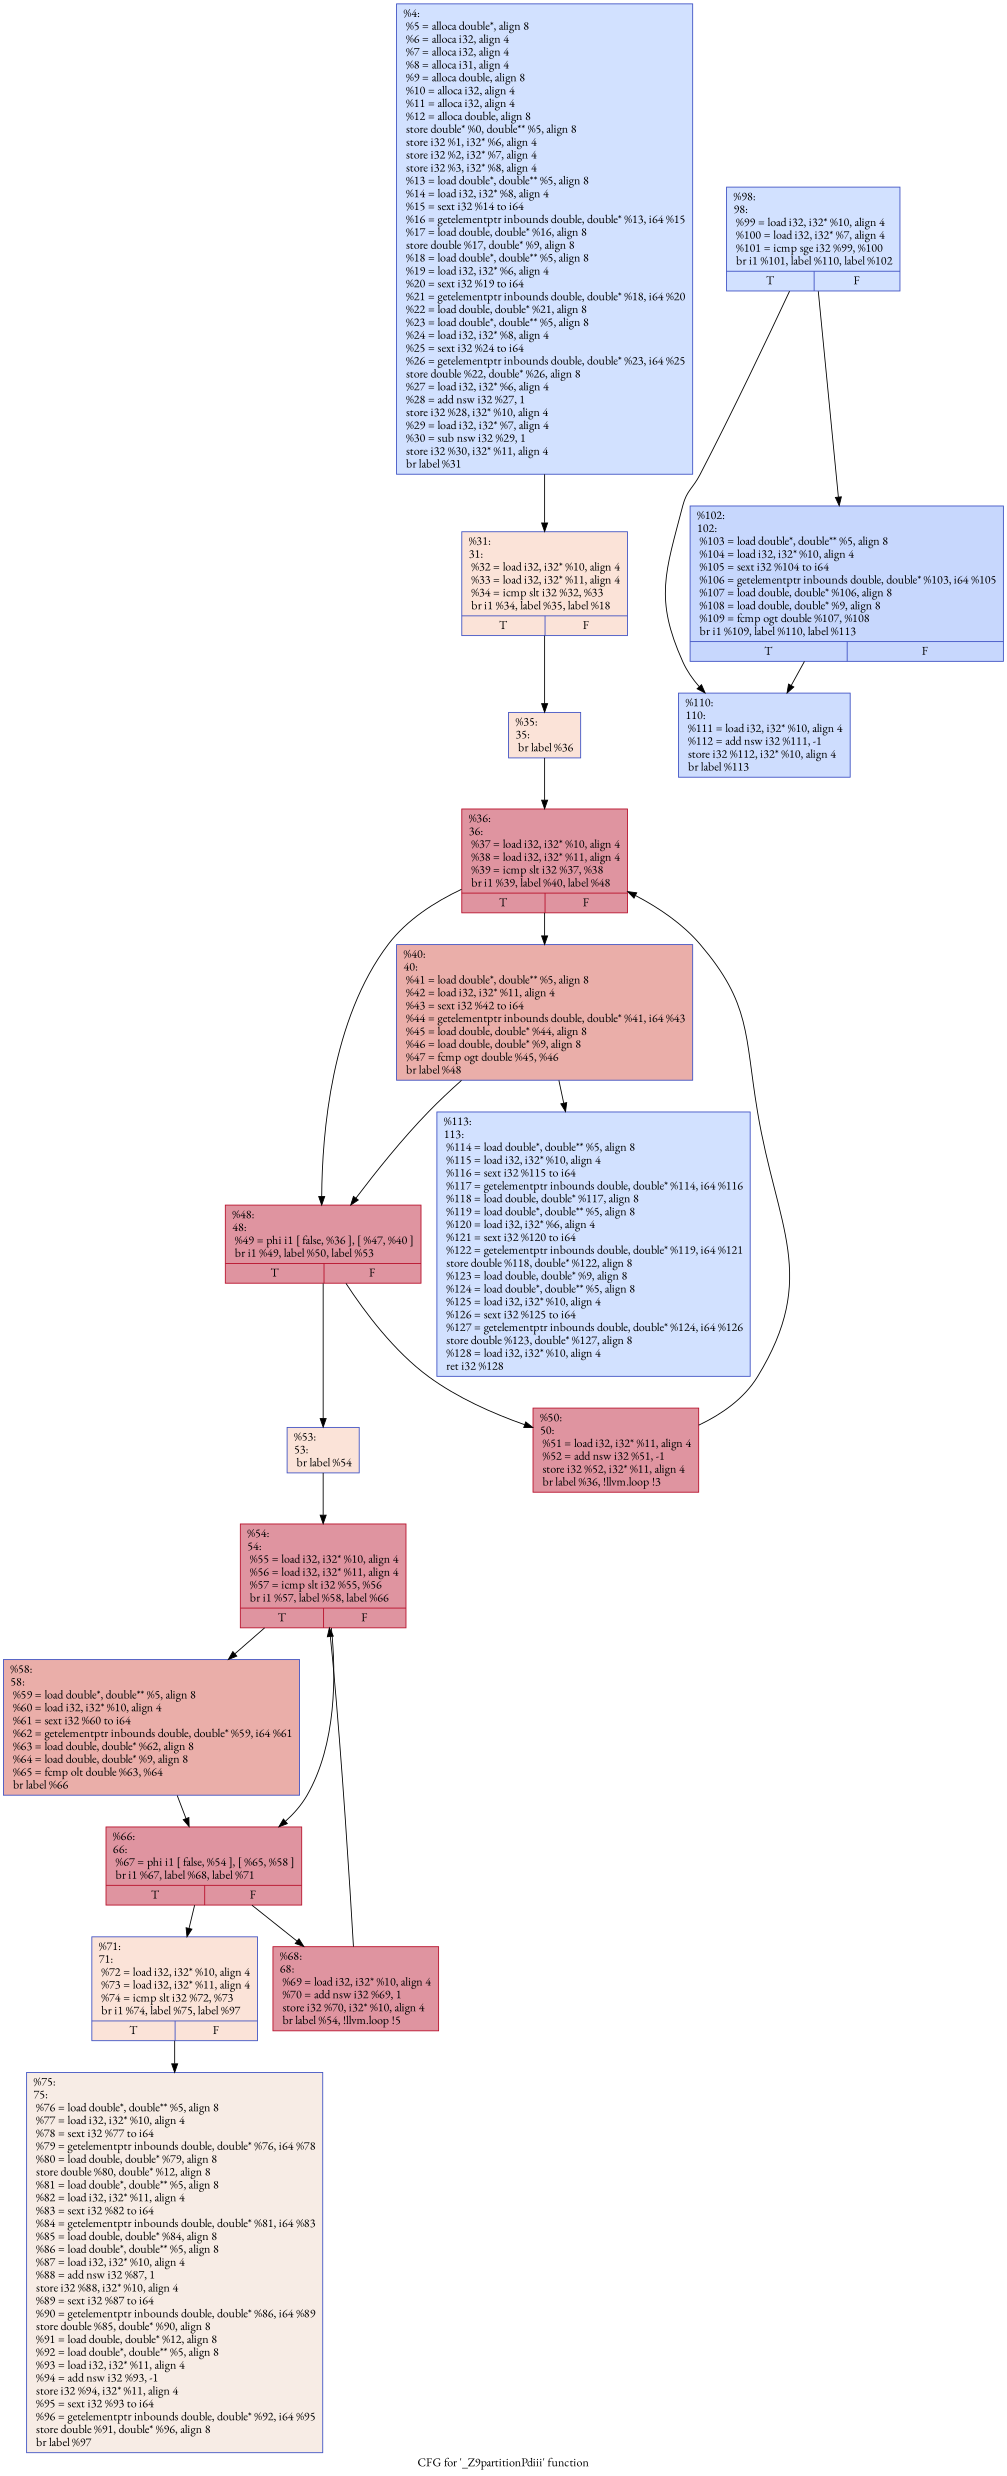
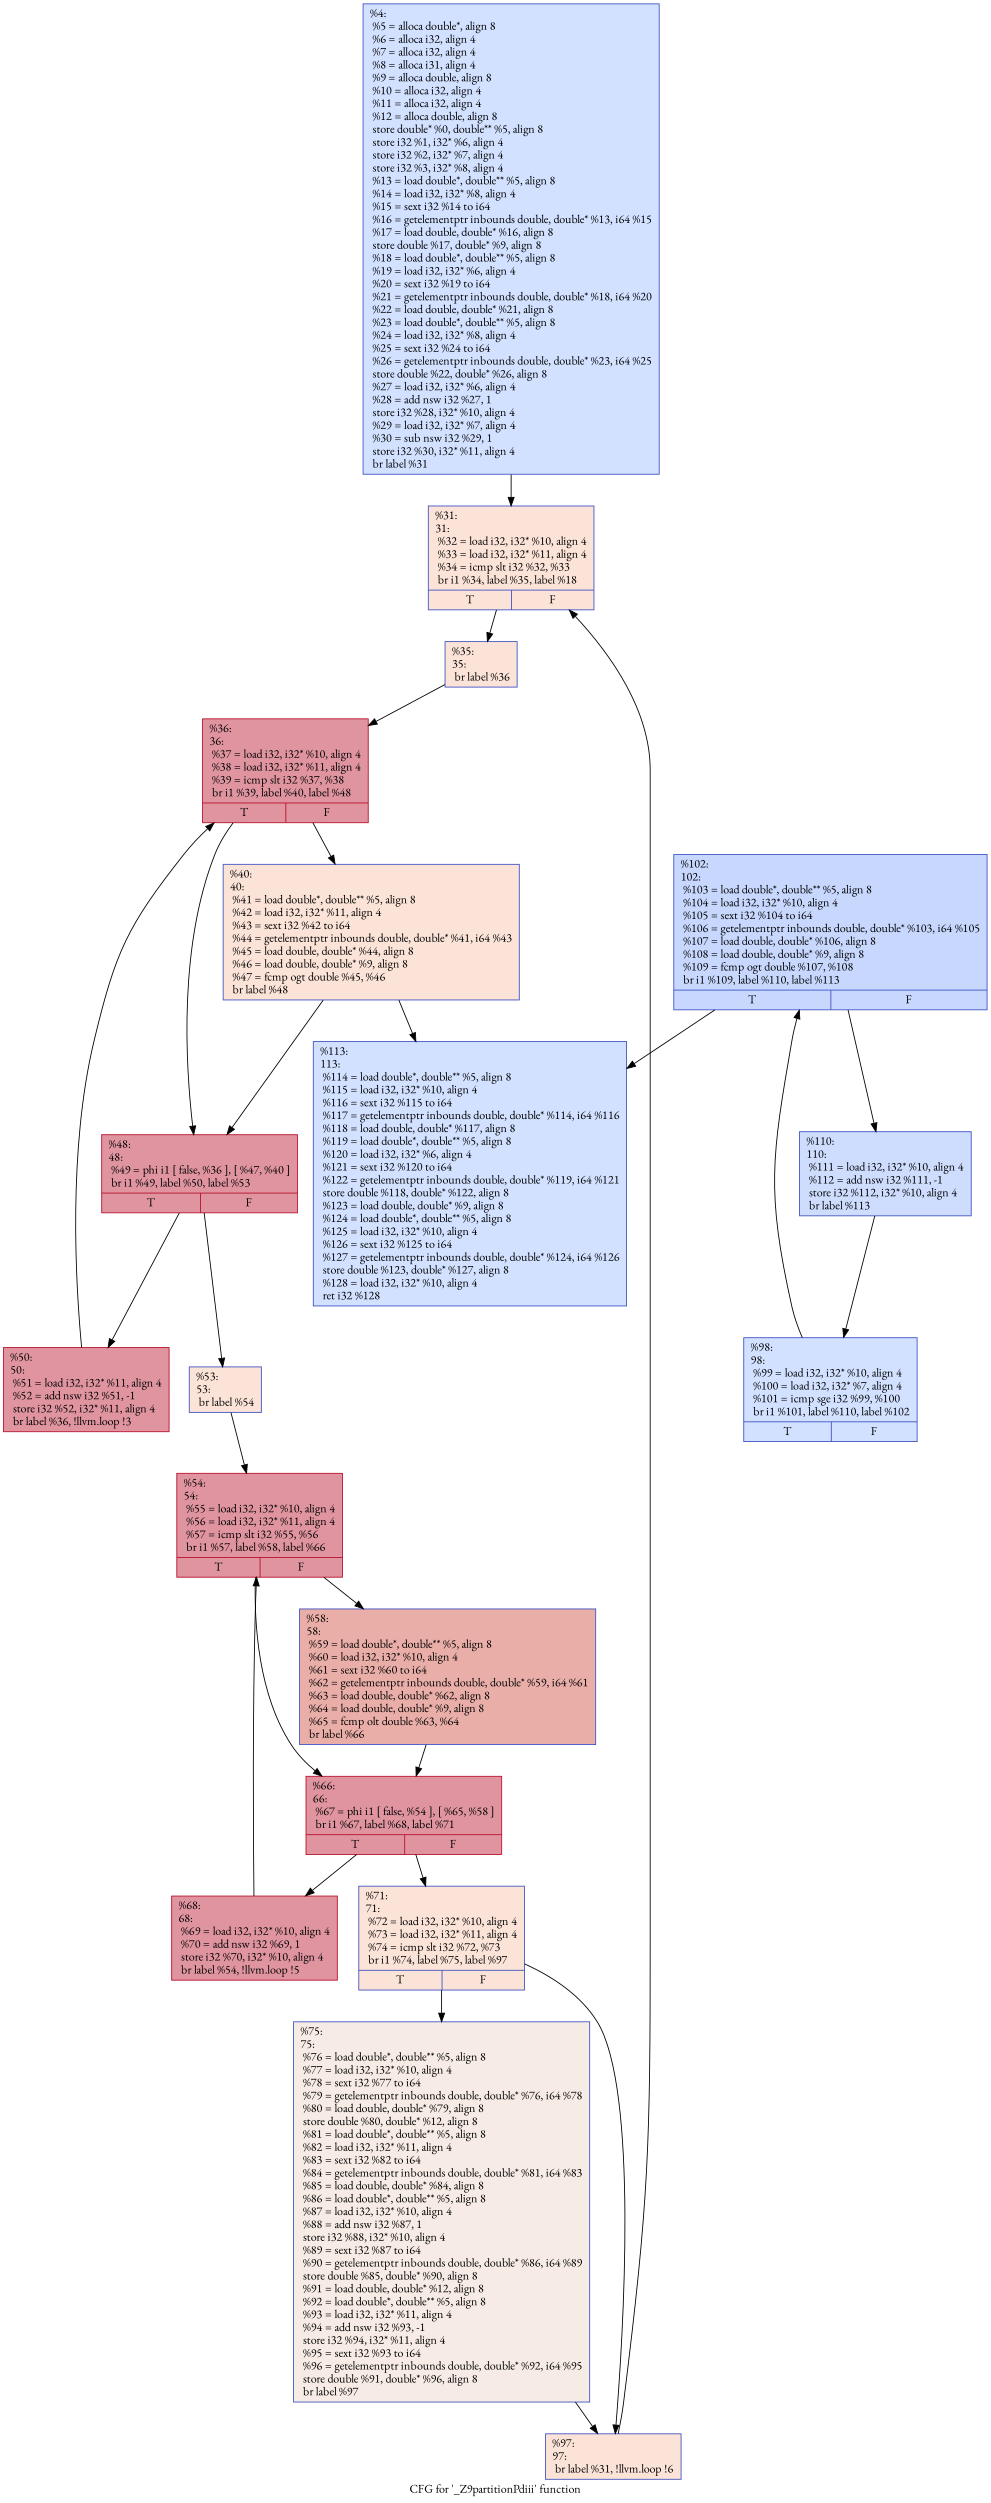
edge "%98:" -> "%110:": reversed
node "%40:": fillcolor #d0473d70 -> #f6bfa670
edge "%102:" -> "%113:": added
node "%97:": added
